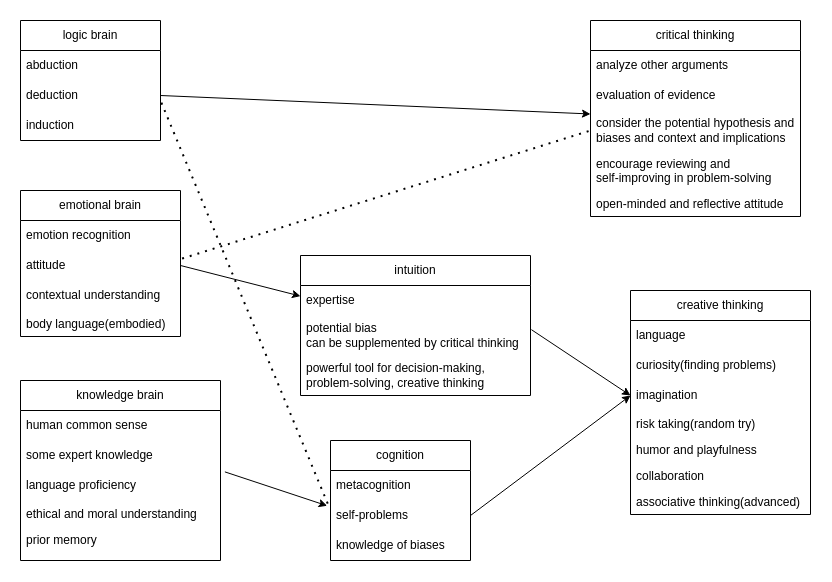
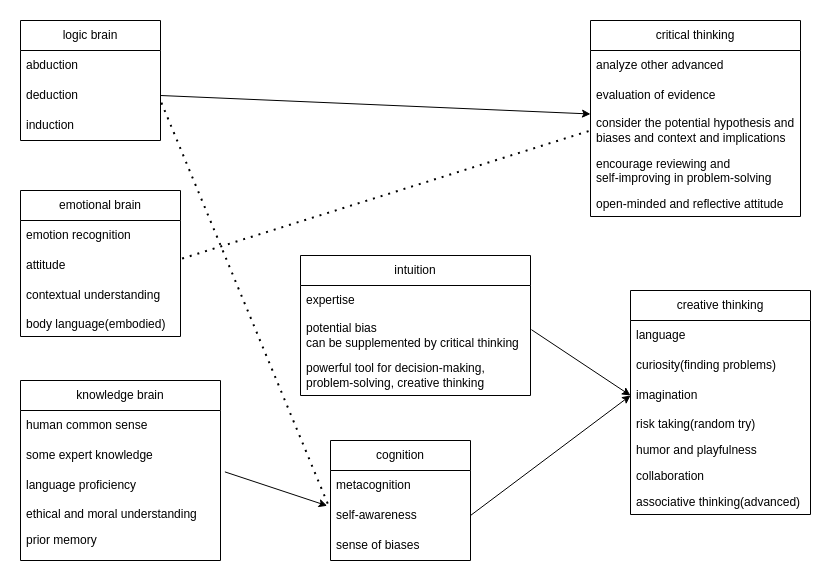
node "analyze other arguments": label "analyze other arguments" -> "analyze other advanced"
edge "attitude" -> "intuition": removed
node "self-problems": label "self-problems" -> "self-awareness"
node "knowledge of biases": label "knowledge of biases" -> "sense of biases"
